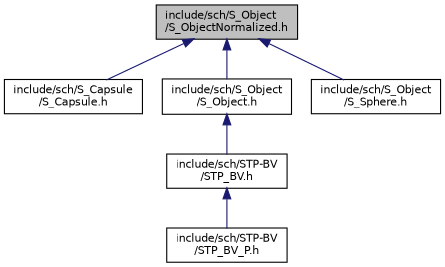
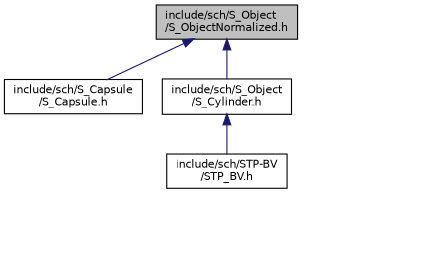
node "include/sch/S_Object /S_Object.h": label "include/sch/S_Object /S_Object.h" -> "include/sch/S_Object /S_Cylinder.h"
node "include/sch/S_Object /S_Sphere.h": removed
node "include/sch/STP-BV /STP_BV_P.h": removed
